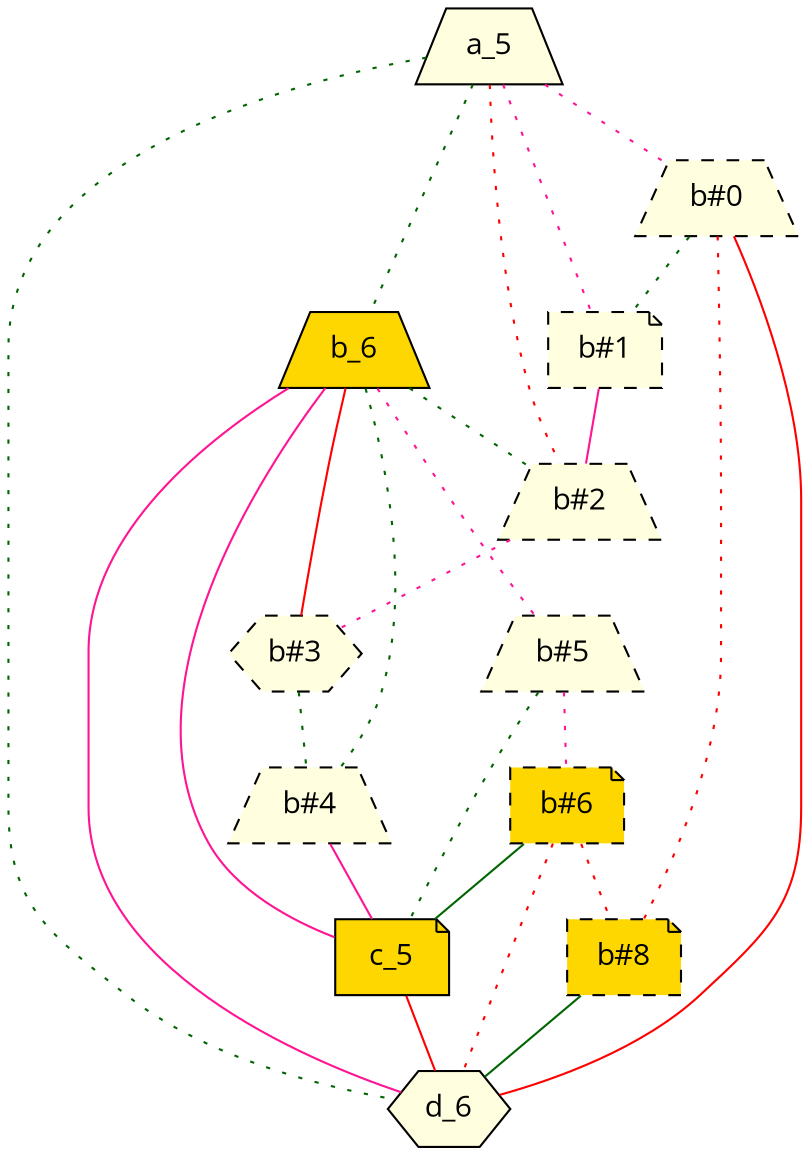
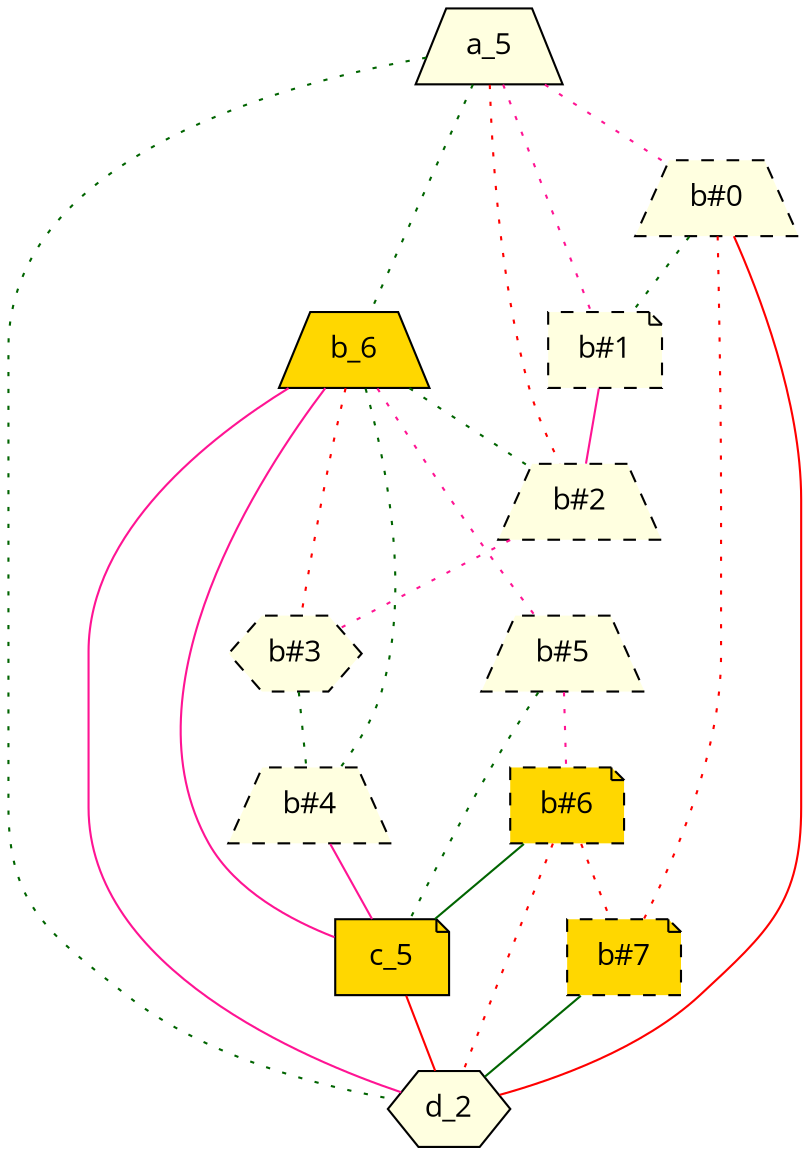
edge "b_6" -- "b#3": style solid -> dotted
node "b#8": label "b#8" -> "b#7"
node "d_6": label "d_6" -> "d_2"
